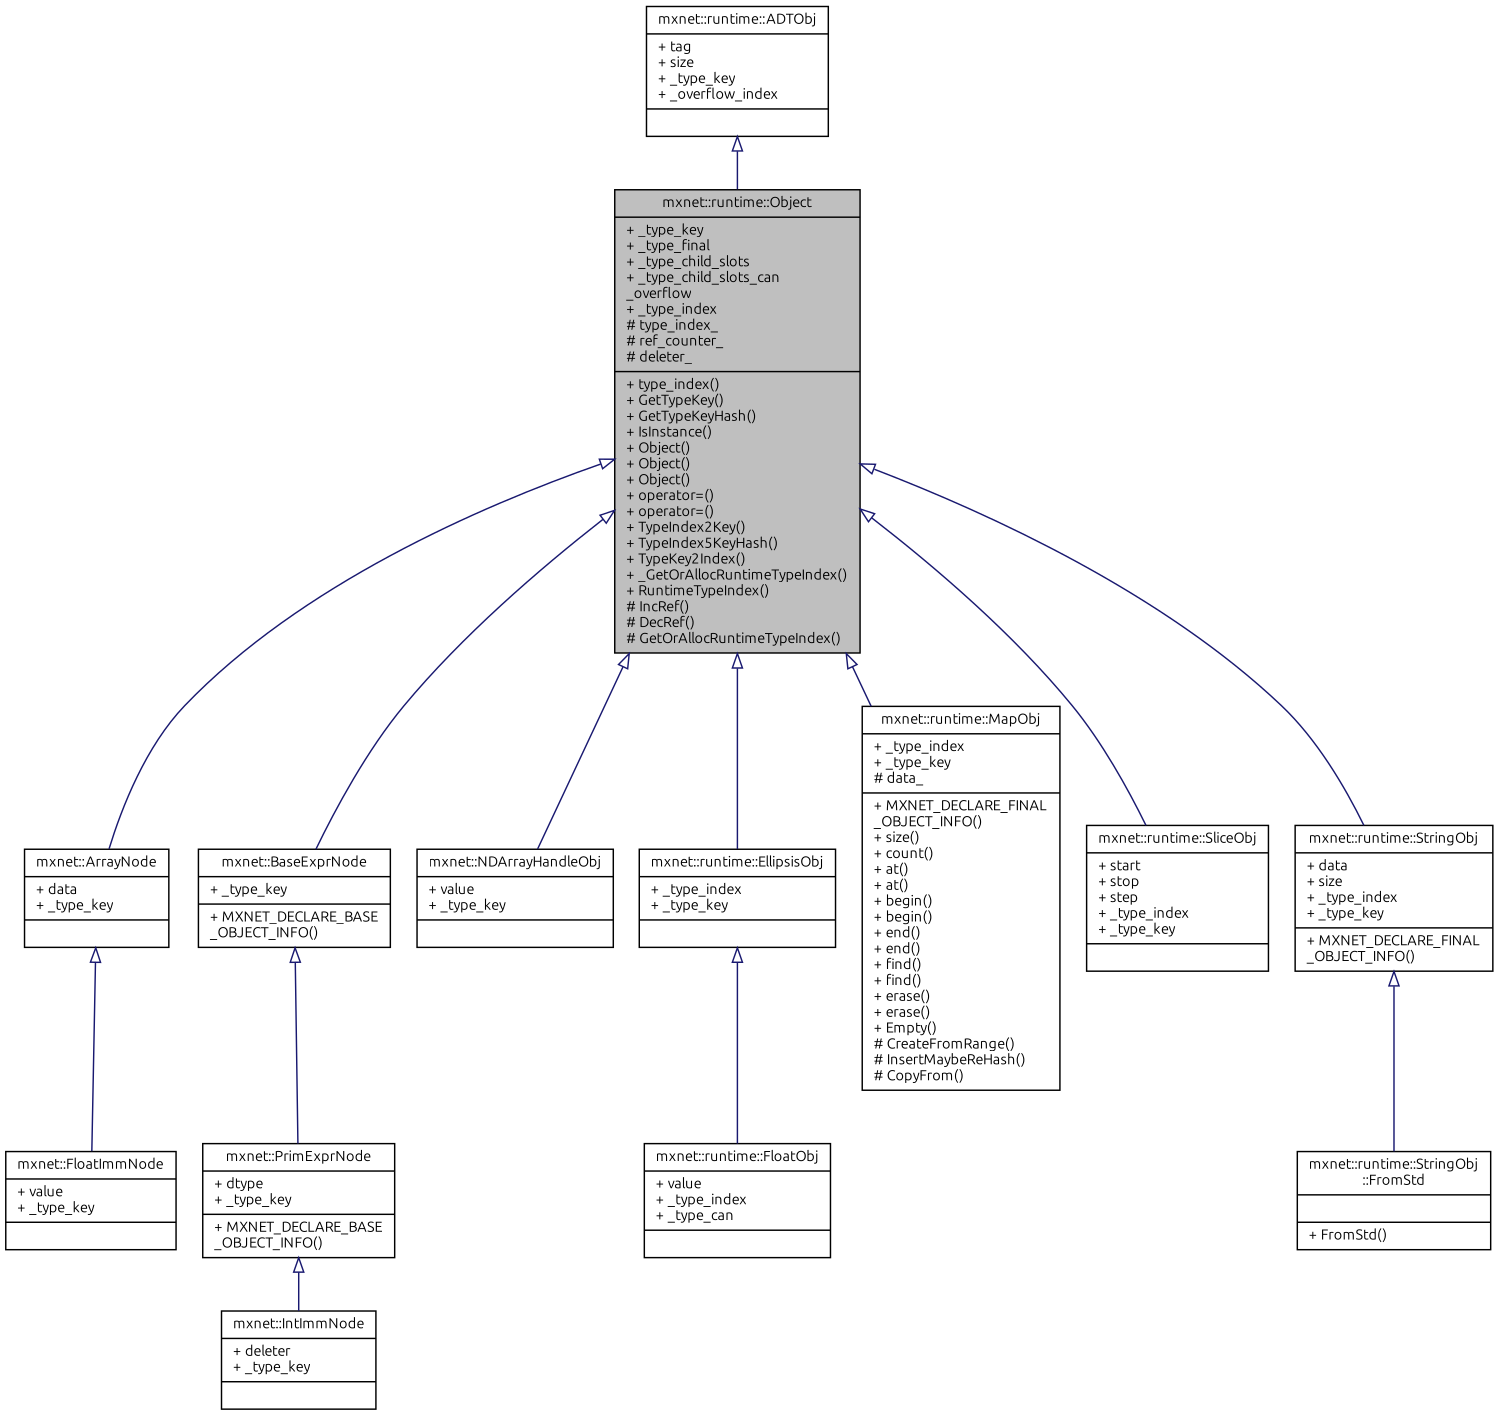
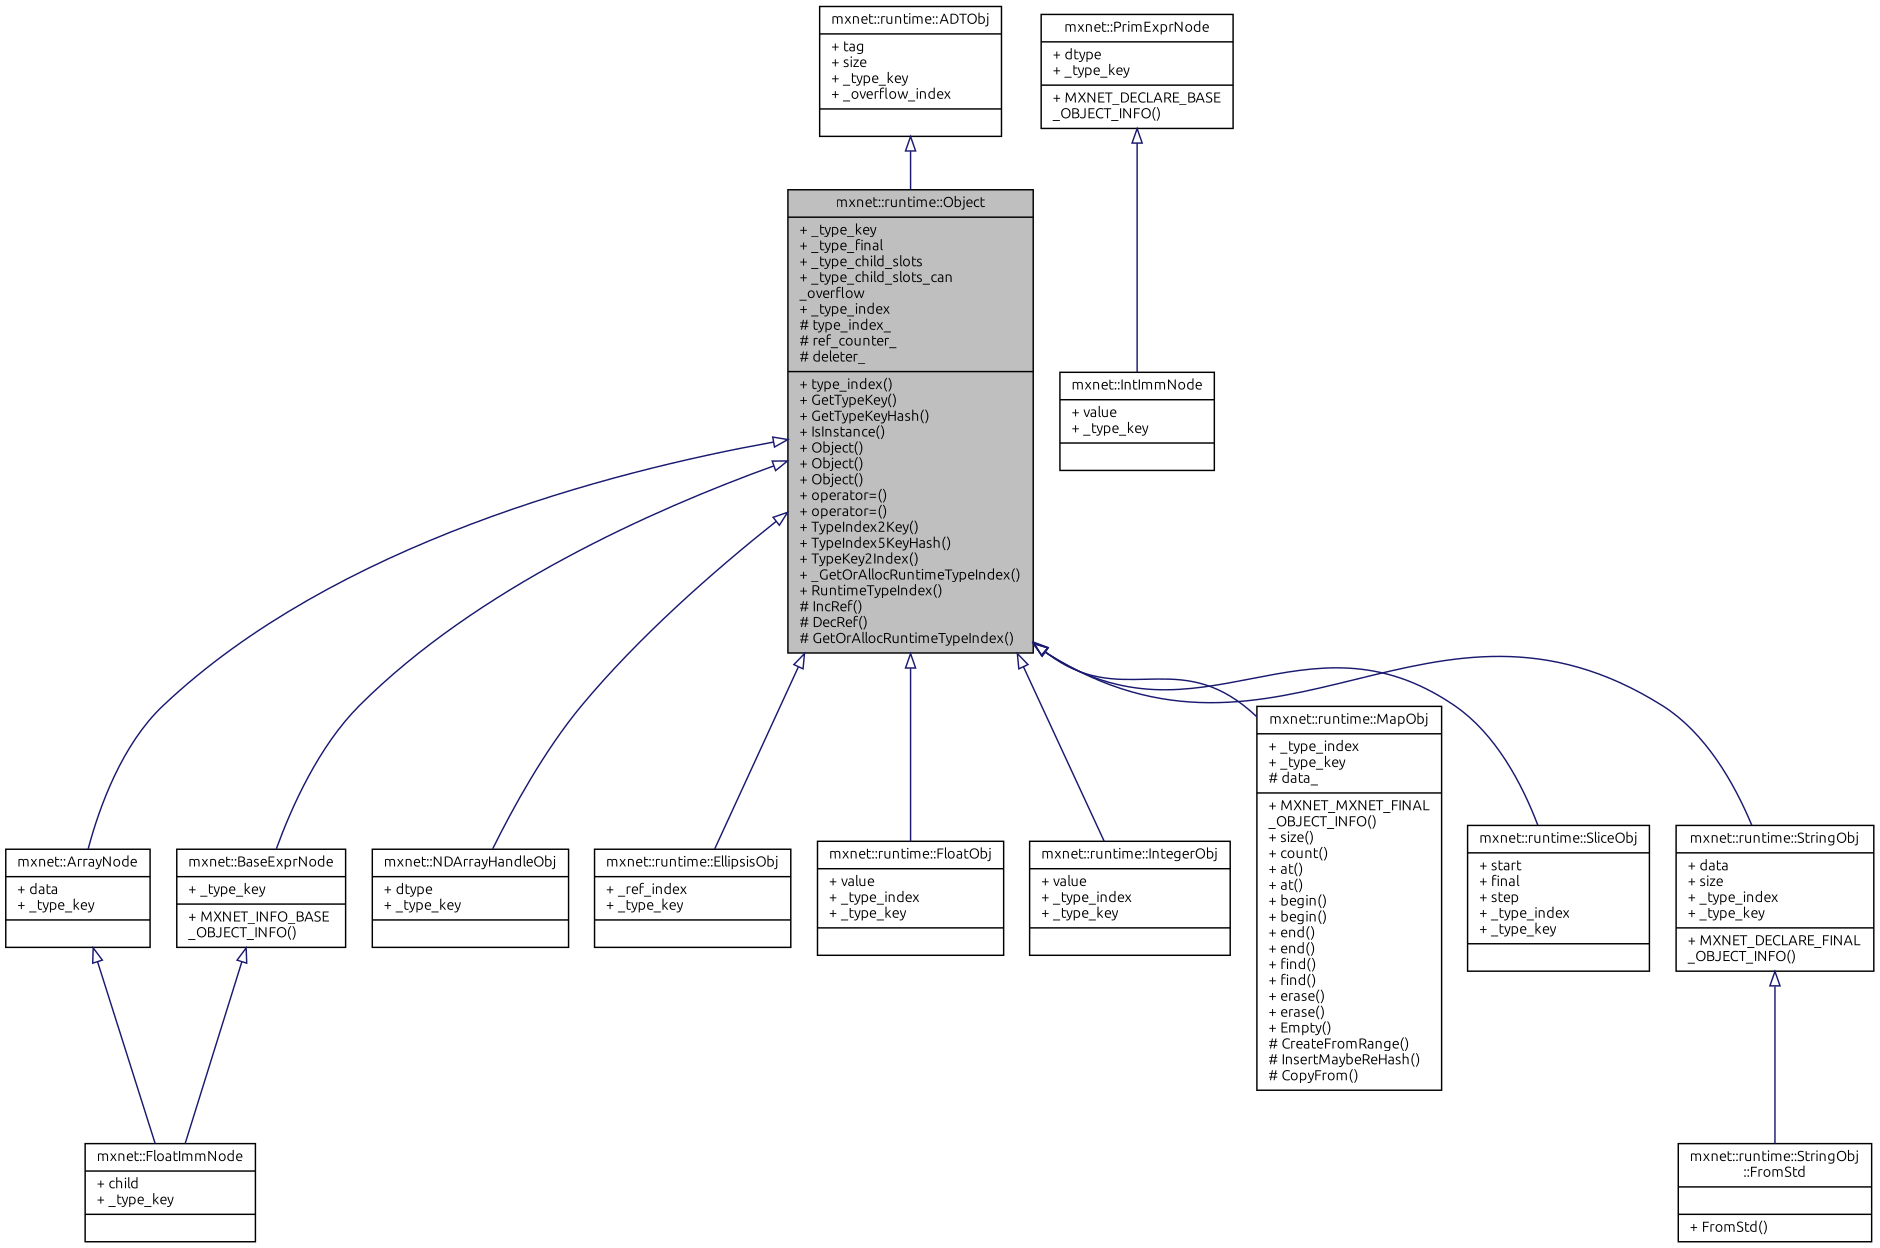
node "mxnet::runtime::MapObj": text "+ MXNET_DECLARE_FINAL" -> "+ MXNET_MXNET_FINAL"
node "mxnet::runtime::SliceObj": text "+ stop" -> "+ final"
node "mxnet::NDArrayHandleObj": text "+ value" -> "+ dtype"
node "mxnet::runtime::EllipsisObj": text "+ _type_index" -> "+ _ref_index"
node "mxnet::runtime::IntegerObj": added
node "mxnet::BaseExprNode": text "+ MXNET_DECLARE_BASE" -> "+ MXNET_INFO_BASE"
edge "mxnet::PrimExprNode" -> "mxnet::BaseExprNode": now "mxnet::FloatImmNode" -> "mxnet::BaseExprNode"
edge "mxnet::runtime::FloatObj" -> "mxnet::runtime::EllipsisObj": now "mxnet::runtime::FloatObj" -> "mxnet::runtime::Object"
node "mxnet::FloatImmNode": text "+ value" -> "+ child"
node "mxnet::runtime::FloatObj": text "+ _type_can" -> "+ _type_key"
node "mxnet::IntImmNode": text "+ deleter" -> "+ value"
